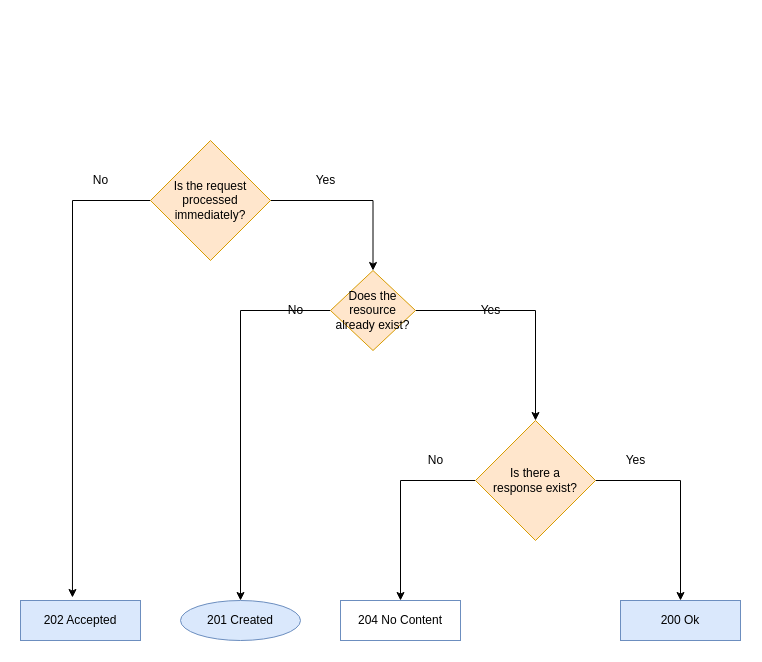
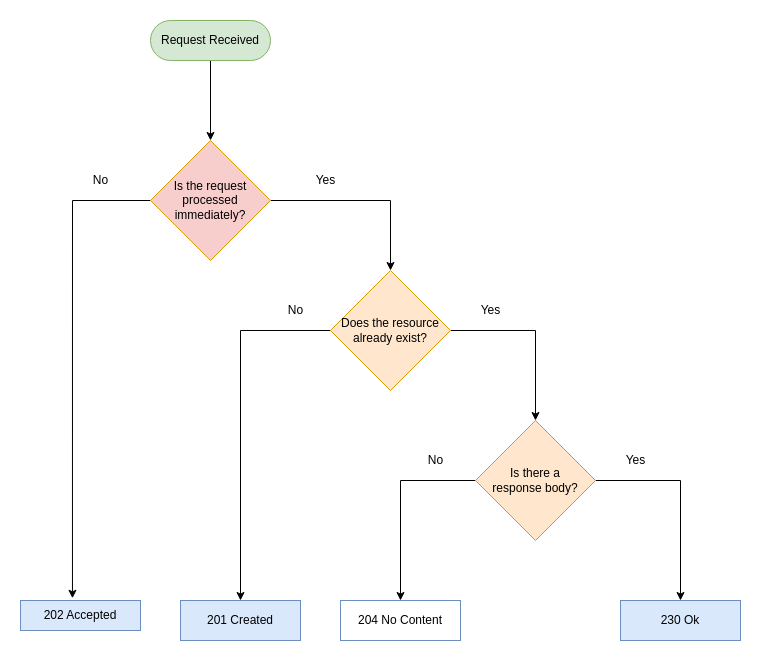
node "Request Received": added
edge "Request Received" -> "Is the request processed immediately?": added
node "Is the request processed immediately?": fillcolor #ffe6cc -> #f8cecc
node "Does the resource already exist?": size 85x80 -> 120x120
node "Is there a response exist?": label "Is there a response exist?" -> "Is there a response body?"
node "202 Accepted": size 120x40 -> 120x30
node "201 Created": shape ellipse -> rectangle
node "200 Ok": label "200 Ok" -> "230 Ok"
